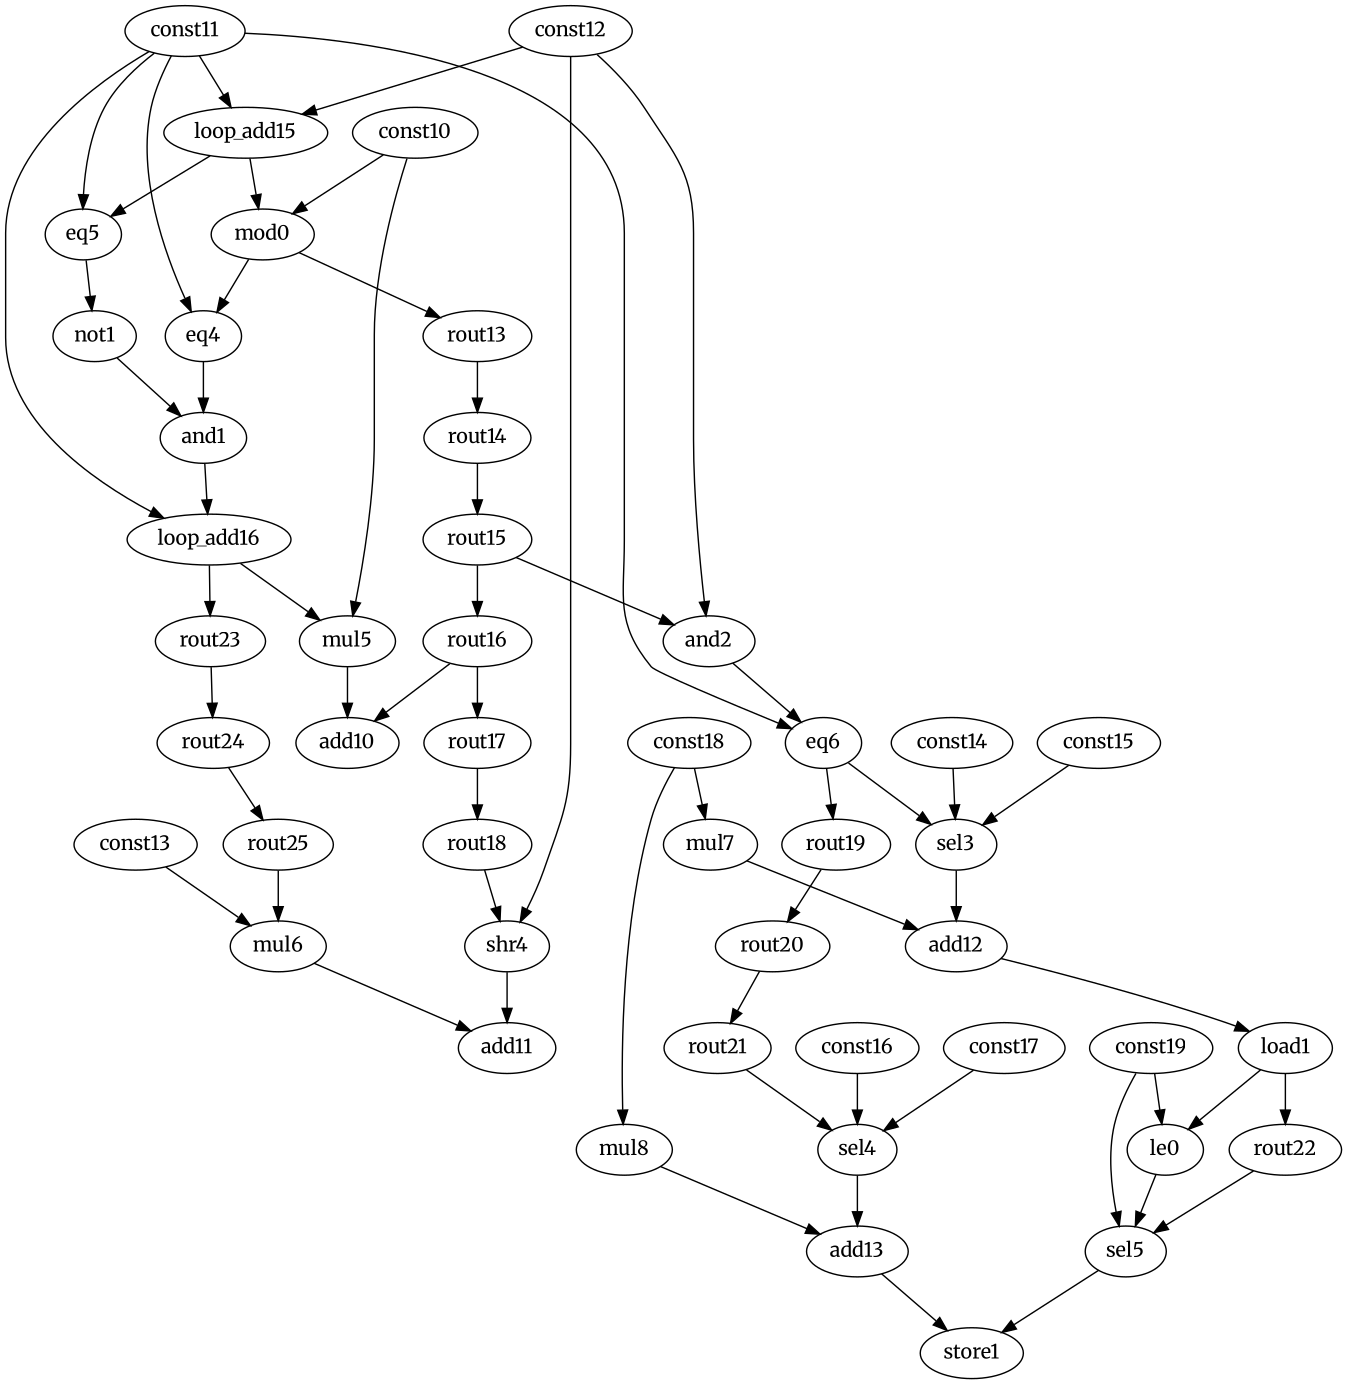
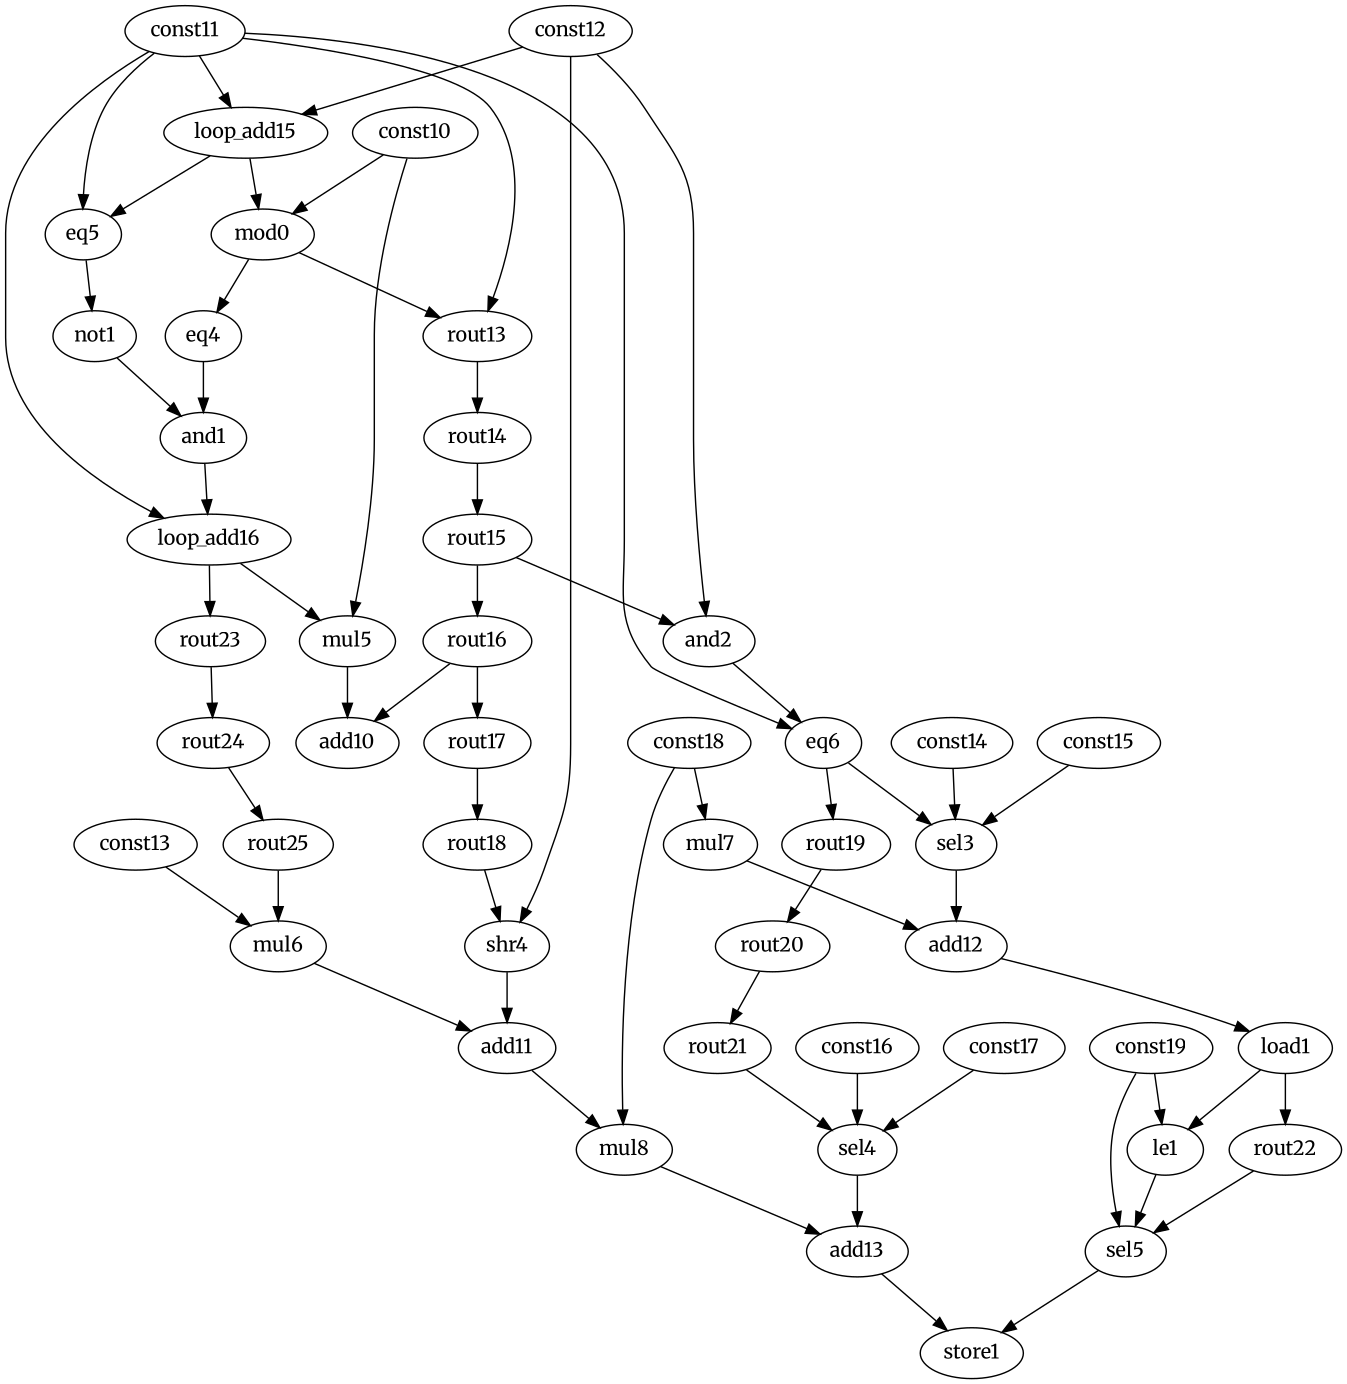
edge "const11" -> "eq4": now "const11" -> "rout13"
edge "add11" -> "mul8": added
node "le0": label "le0" -> "le1"
